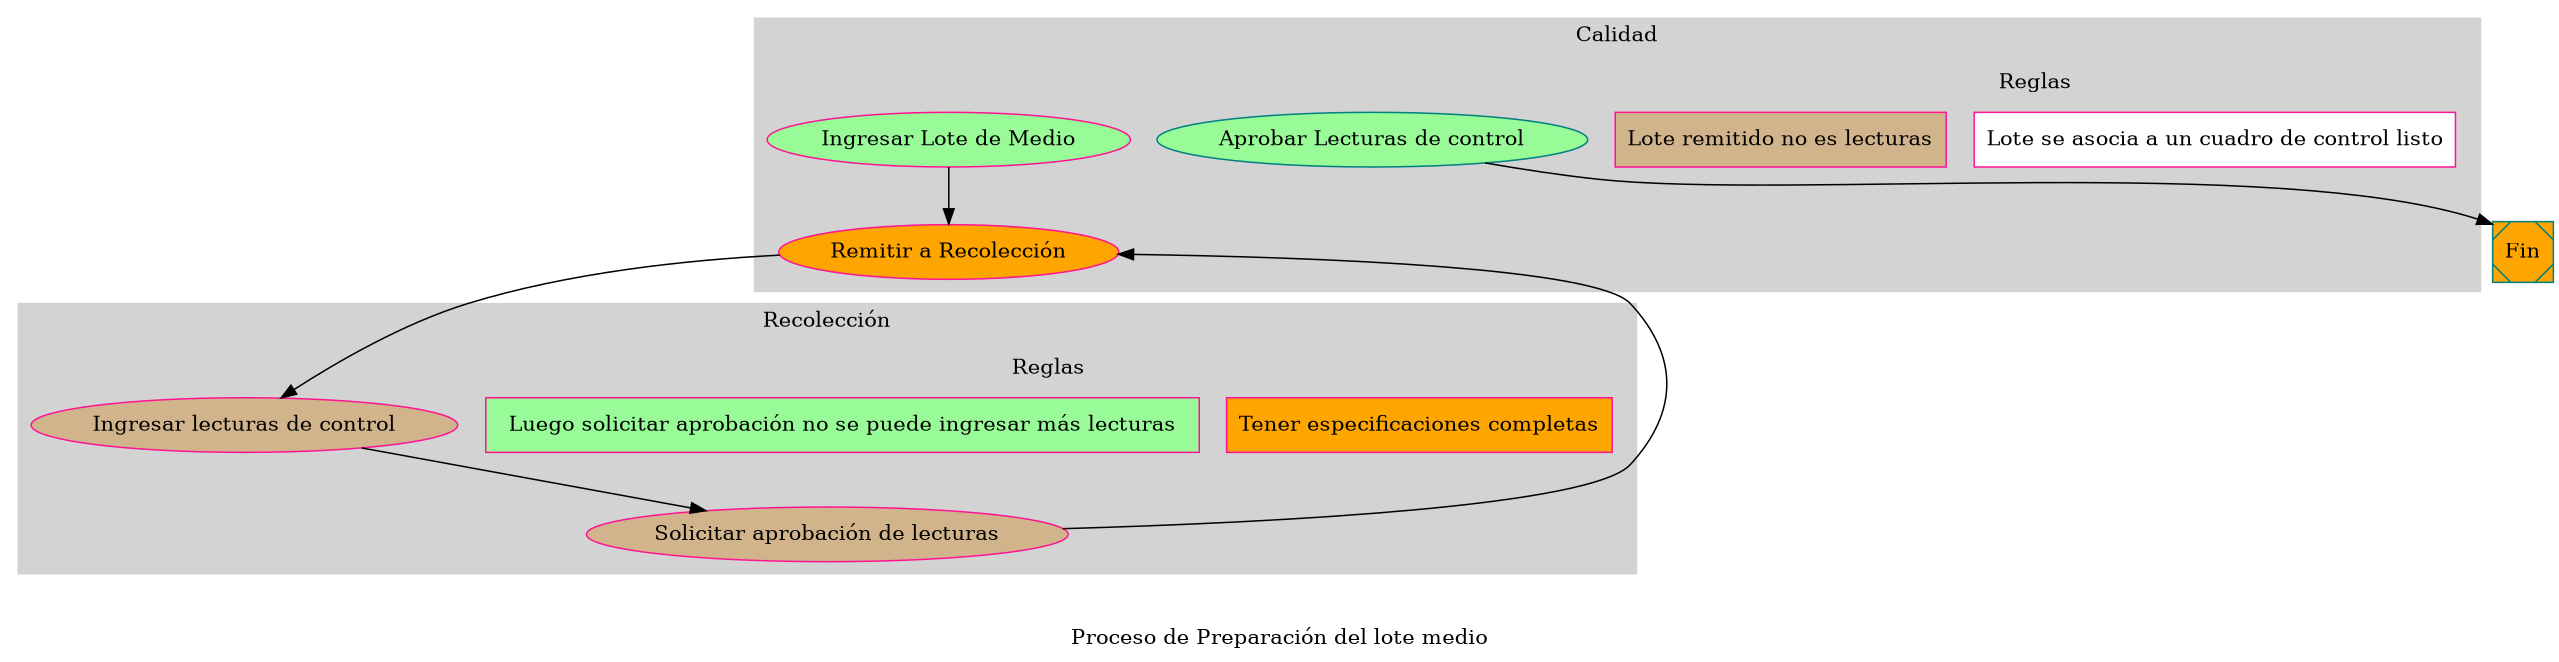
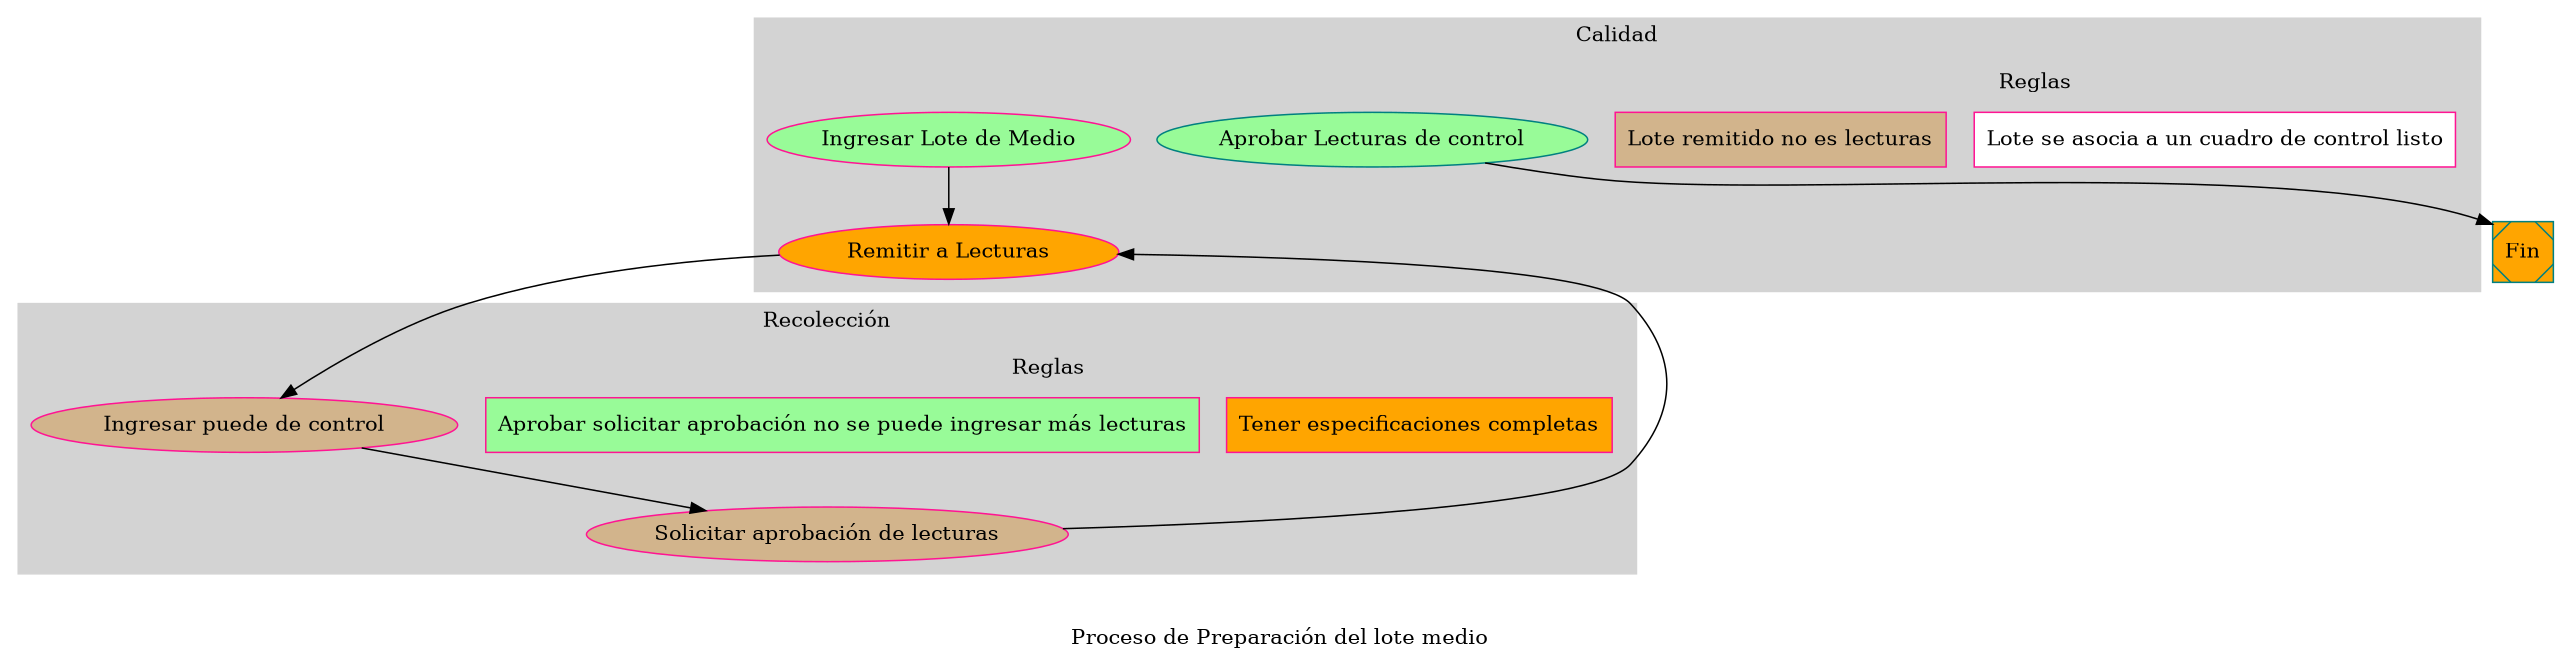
node "Remitir a Recolección": label "Remitir a Recolección" -> "Remitir a Lecturas"
node "Ingresar lecturas de control": label "Ingresar lecturas de control" -> "Ingresar puede de control"
node "Luego solicitar aprobación no se puede ingresar más lecturas": label "Luego solicitar aprobación no se puede ingresar más lecturas" -> "Aprobar solicitar aprobación no se puede ingresar más lecturas"
